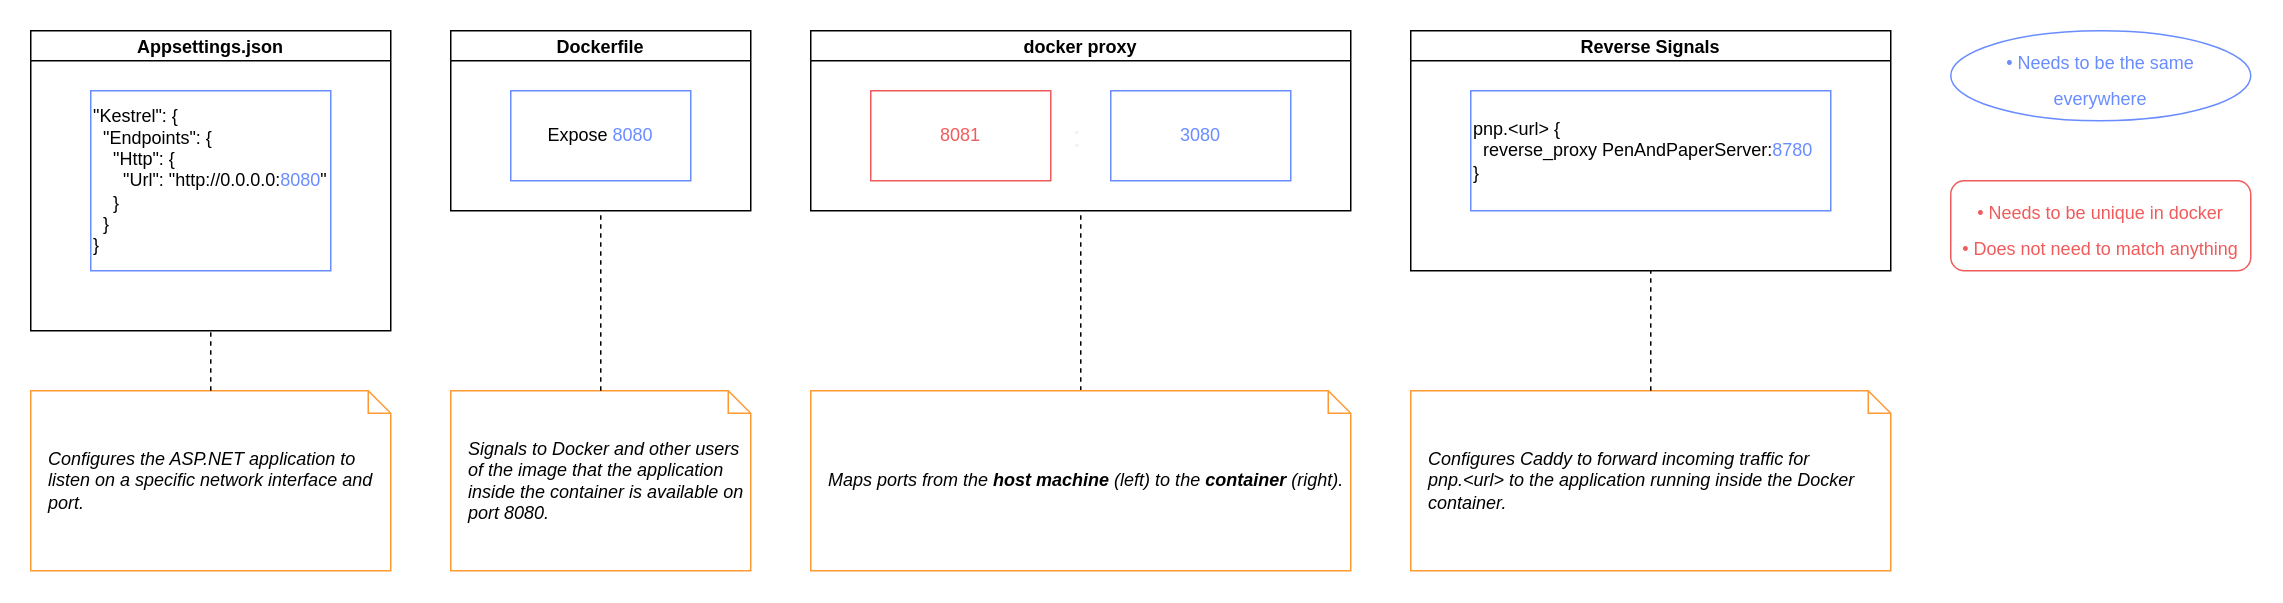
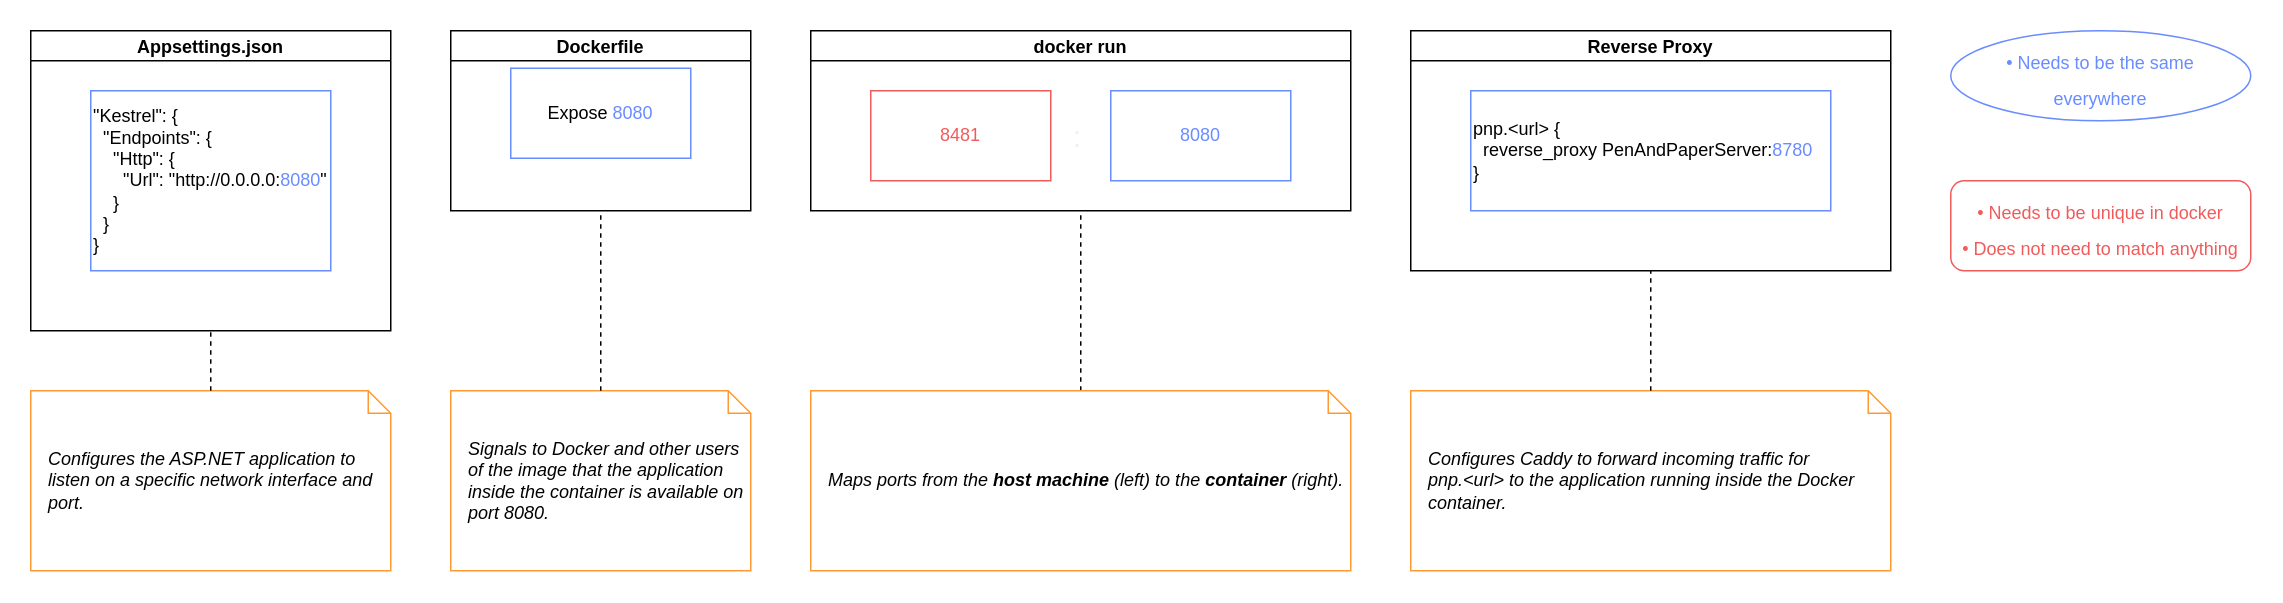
node "docker proxy": label "docker proxy" -> "docker run"
node "Reverse Signals": label "Reverse Signals" -> "Reverse Proxy"
node "Expose 8080": moved (601, 136) -> (601, 113)
node "8081": label "8081" -> "8481"
node "3080": label "3080" -> "8080"
